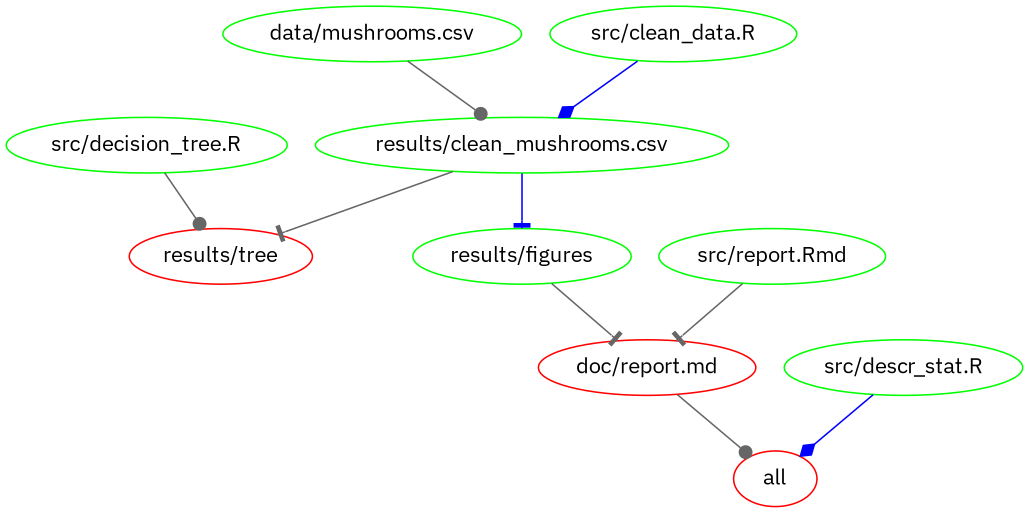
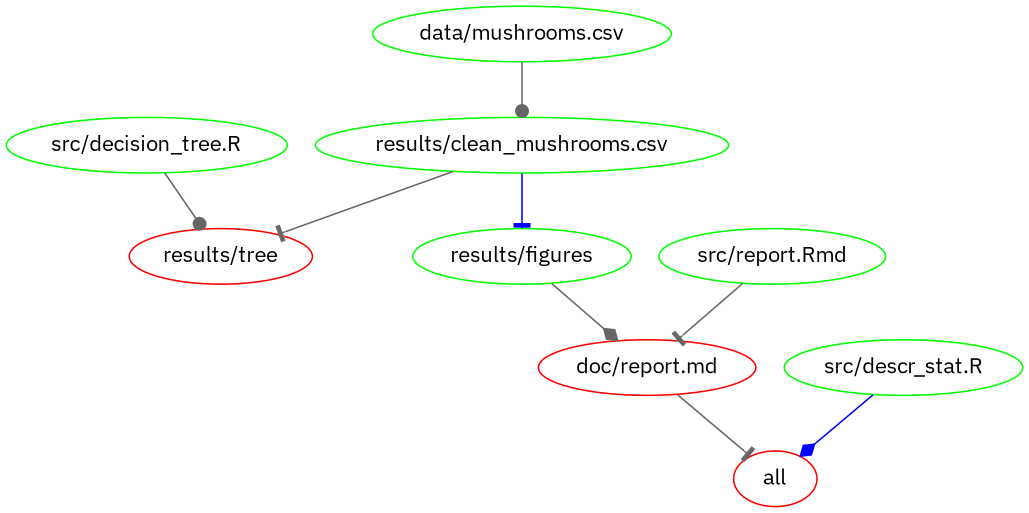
node "src/clean_data.R": removed
edge "results/figures" -> "doc/report.md": arrowhead tee -> diamond
edge "doc/report.md" -> "all": arrowhead dot -> tee
